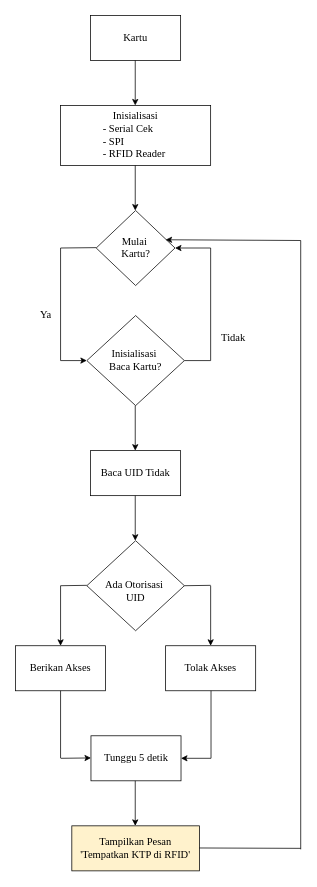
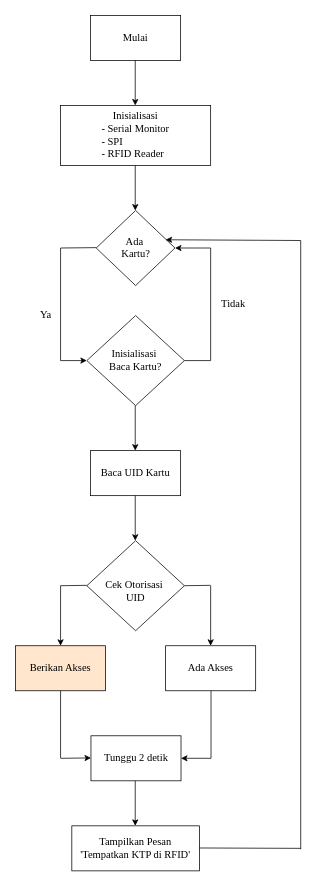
node "Kartu": label "Kartu" -> "Mulai"
node "Inisialisasi - Serial Cek - SPI - RFID Reader": label "Inisialisasi - Serial Cek - SPI - RFID Reader" -> "Inisialisasi - Serial Monitor - SPI - RFID Reader"
node "Mulai Kartu?": label "Mulai Kartu?" -> "Ada Kartu?"
node "Tidak": moved (233, 338) -> (233, 304)
node "Baca UID Tidak": label "Baca UID Tidak" -> "Baca UID Kartu"
node "Ada Otorisasi UID": label "Ada Otorisasi UID" -> "Cek Otorisasi UID"
node "Berikan Akses": fillcolor #ffffff -> #ffe6cc
node "Tolak Akses": label "Tolak Akses" -> "Ada Akses"
node "Tunggu 5 detik": label "Tunggu 5 detik" -> "Tunggu 2 detik"
node "Tampilkan Pesan 'Tempatkan KTP di RFID'": fillcolor #fff2cc -> #ffffff
